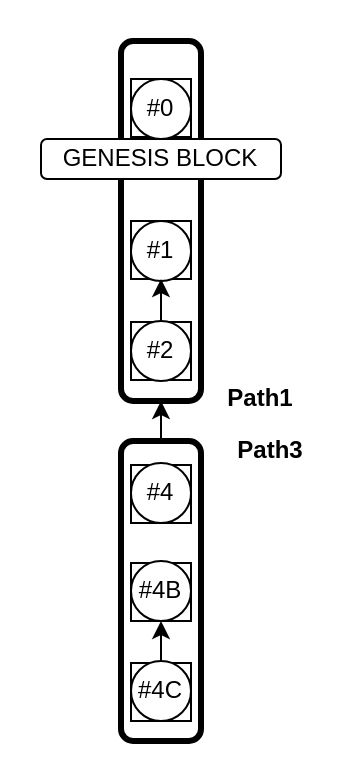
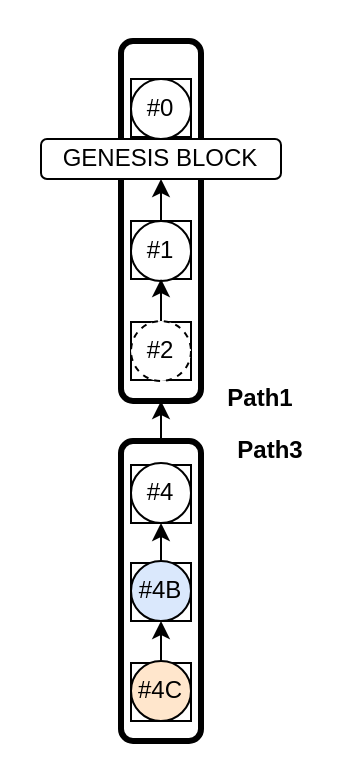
edge "#1" -> "GENESIS BLOCK": added
node "#2": style solid -> dashed
edge "#4B" -> "#4": added
node "#4B": fillcolor #ffffff -> #dae8fc
node "#4C": fillcolor #ffffff -> #ffe6cc
